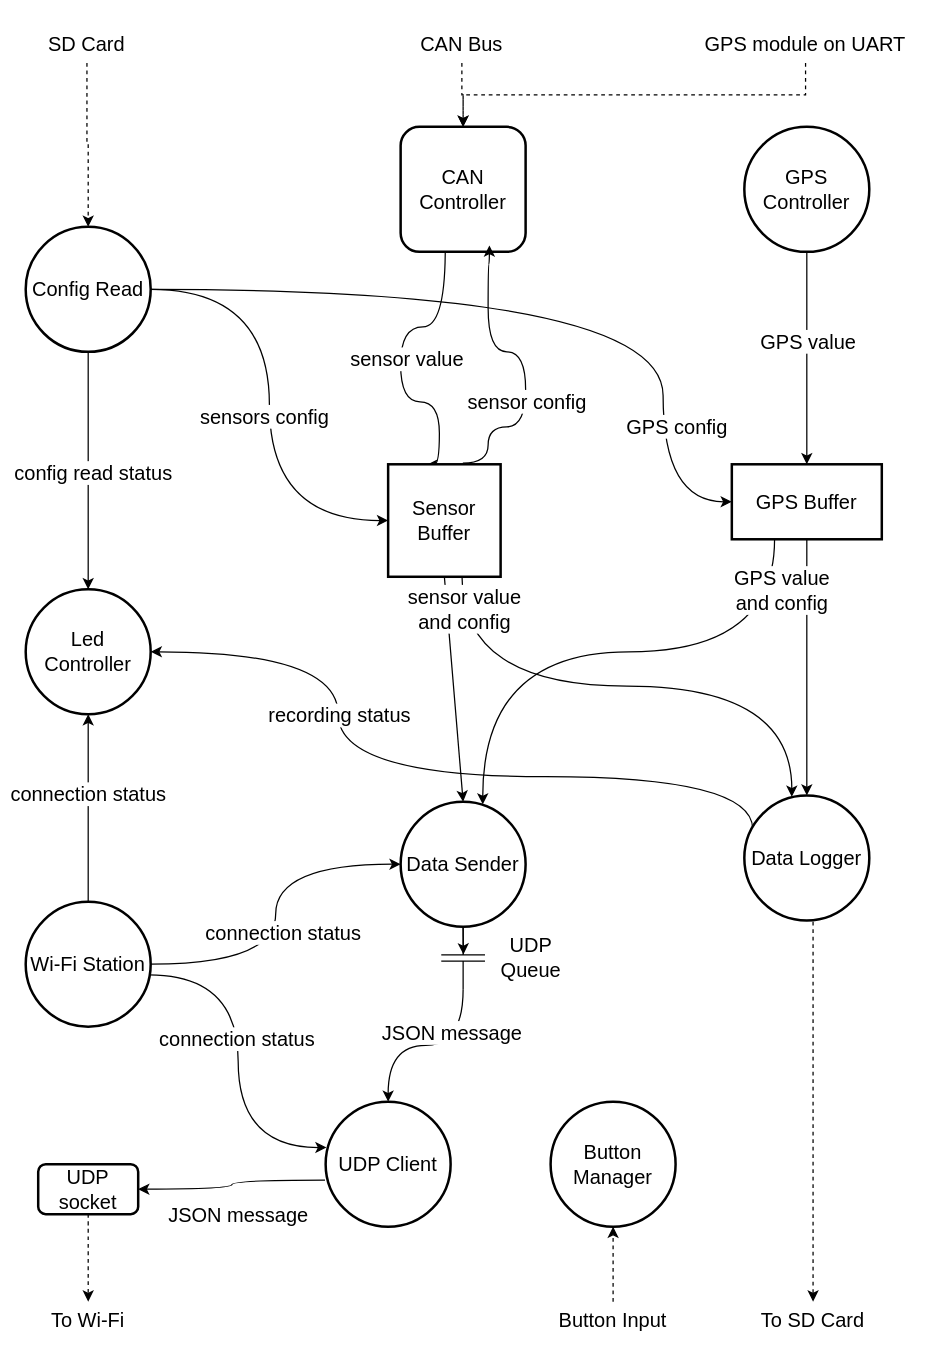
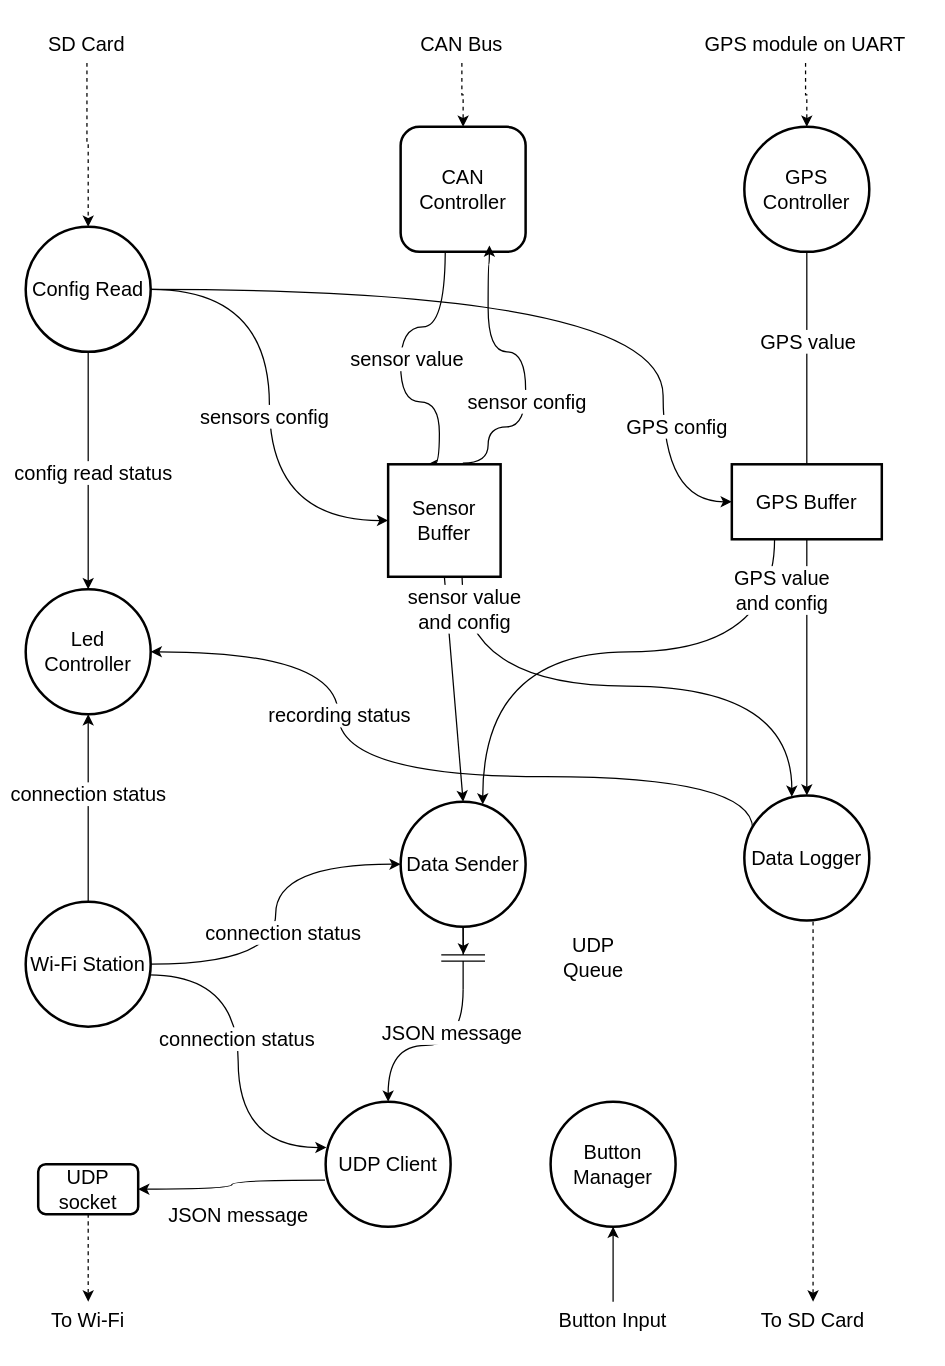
edge "GPS module on UART" -> "CAN Controller": now "GPS module on UART" -> "GPS Controller"
edge "GPS Controller" -> "GPS Buffer": arrowhead classic -> none
node "UDP Queue": moved (530, 958) -> (593, 958)
edge "Button Input" -> "Button Manager": style dashed -> solid
